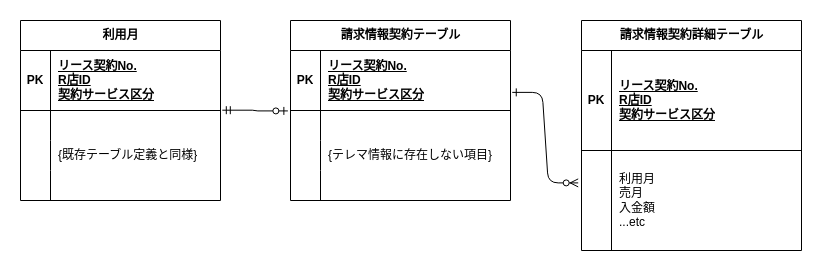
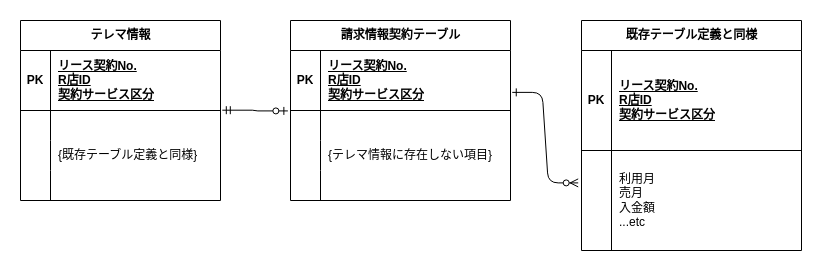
node "利用月": label "利用月" -> "テレマ情報"
node "請求情報契約詳細テーブル": label "請求情報契約詳細テーブル" -> "既存テーブル定義と同様"
